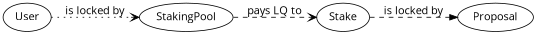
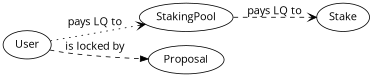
edge "User" -> "StakingPool": label "is locked by" -> "pays LQ to"
edge "Stake" -> "Proposal": now "User" -> "Proposal"
